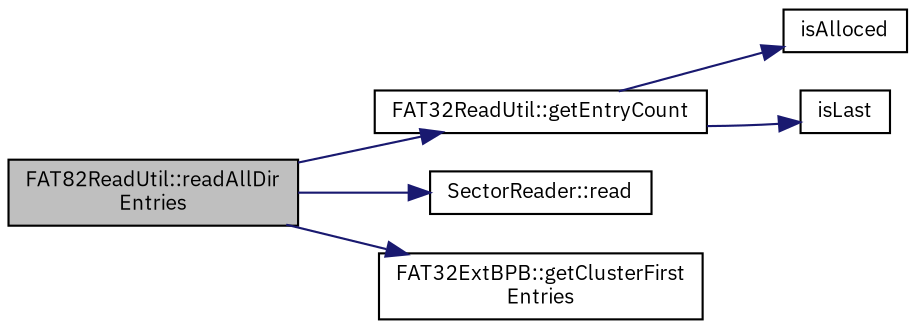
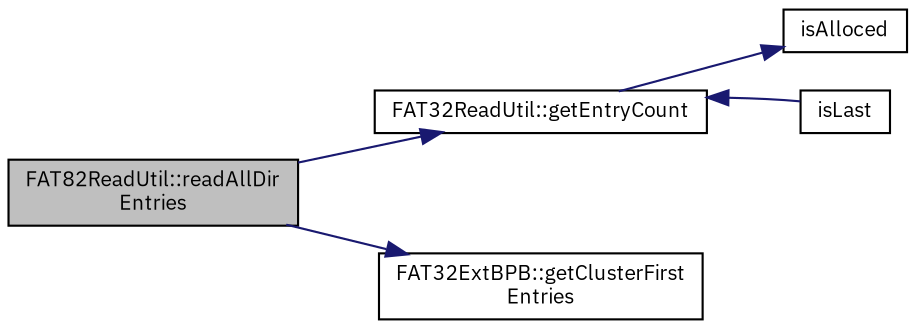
edge "FAT32ReadUtil::getEntryCount" -> "isLast": reversed
node "SectorReader::read": removed
